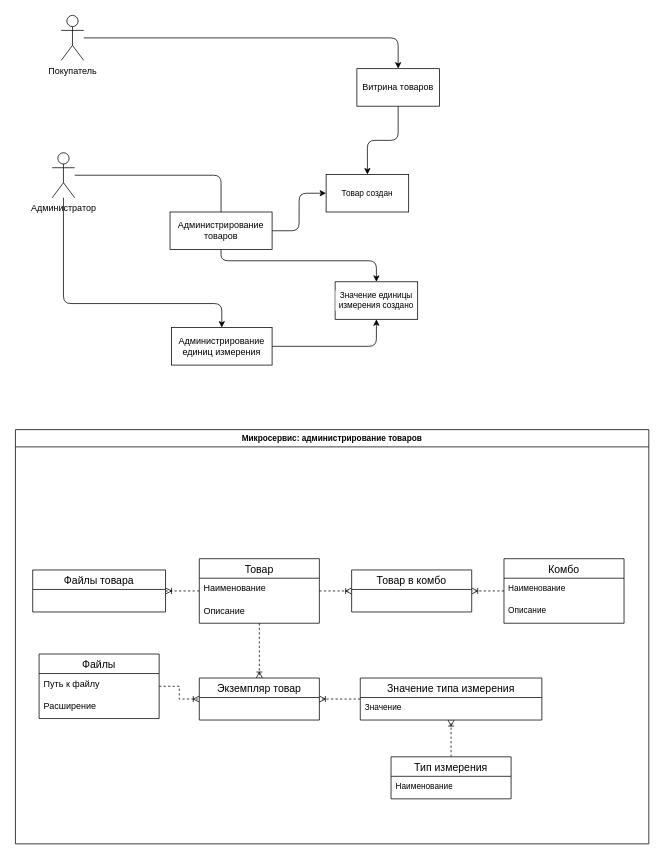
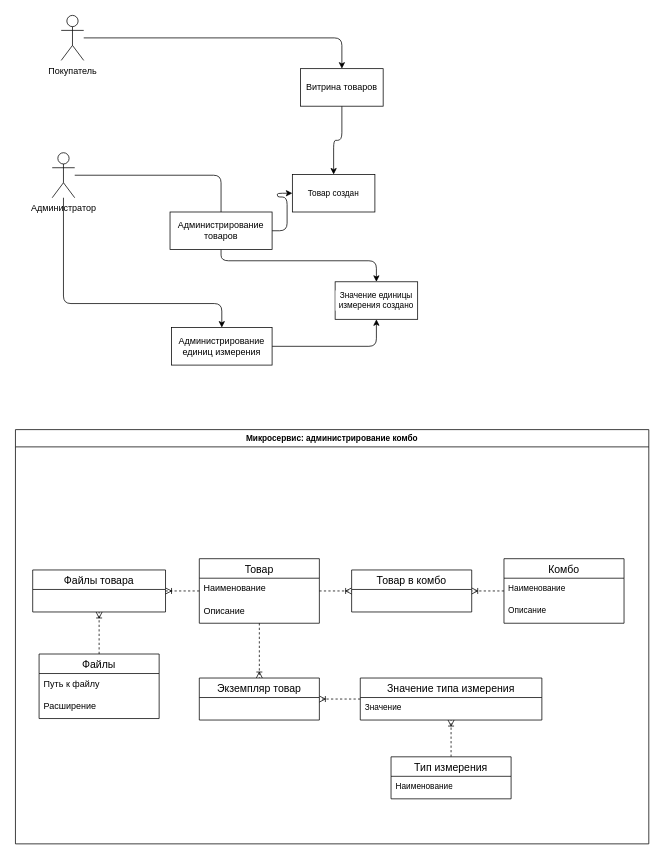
node "Витрина товаров": moved (398, 87) -> (342, 87)
node "Товар создан": moved (367, 193) -> (333, 193)
node "Микросервис: администрирование товаров": label "Микросервис: администрирование товаров" -> "Микросервис: администрирование комбо"
edge "Файлы" -> "Экземпляр товар": now "Файлы" -> "Файлы товара"
